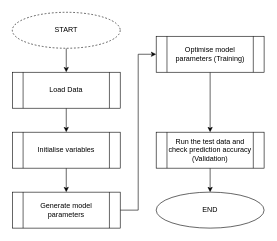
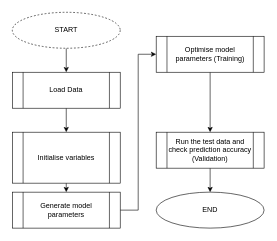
node "Initialise variables": size 108x36 -> 108x51
